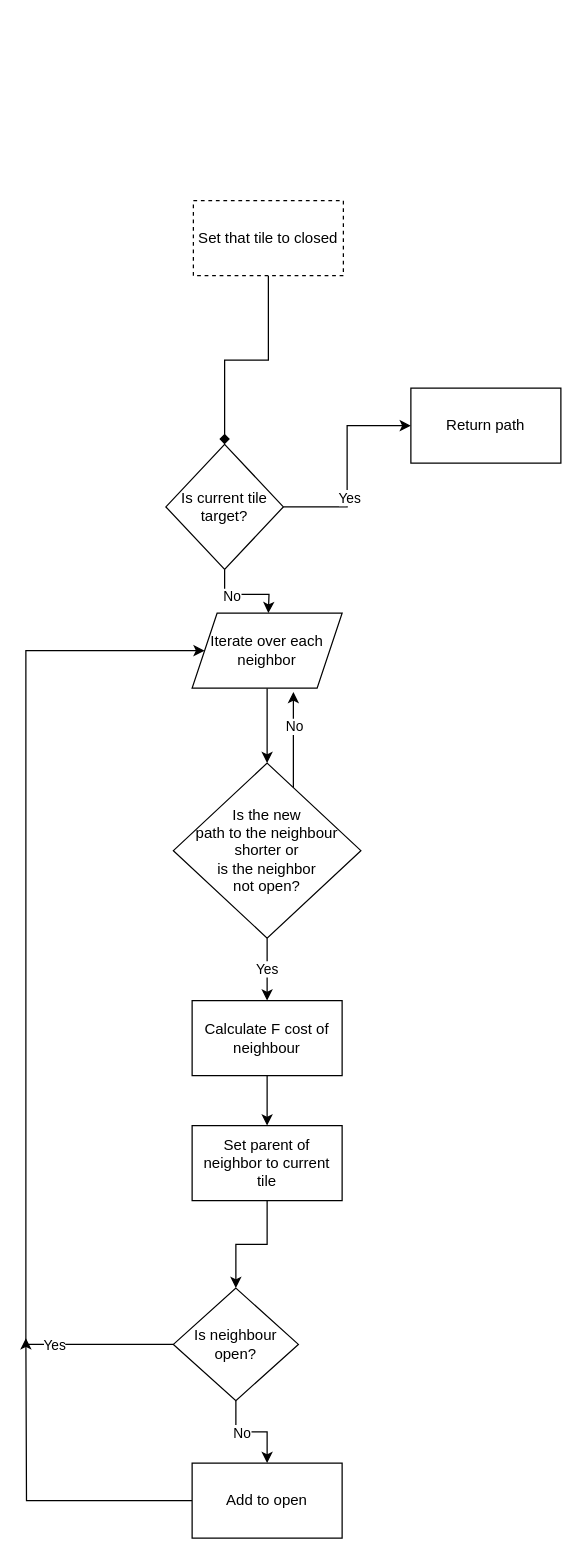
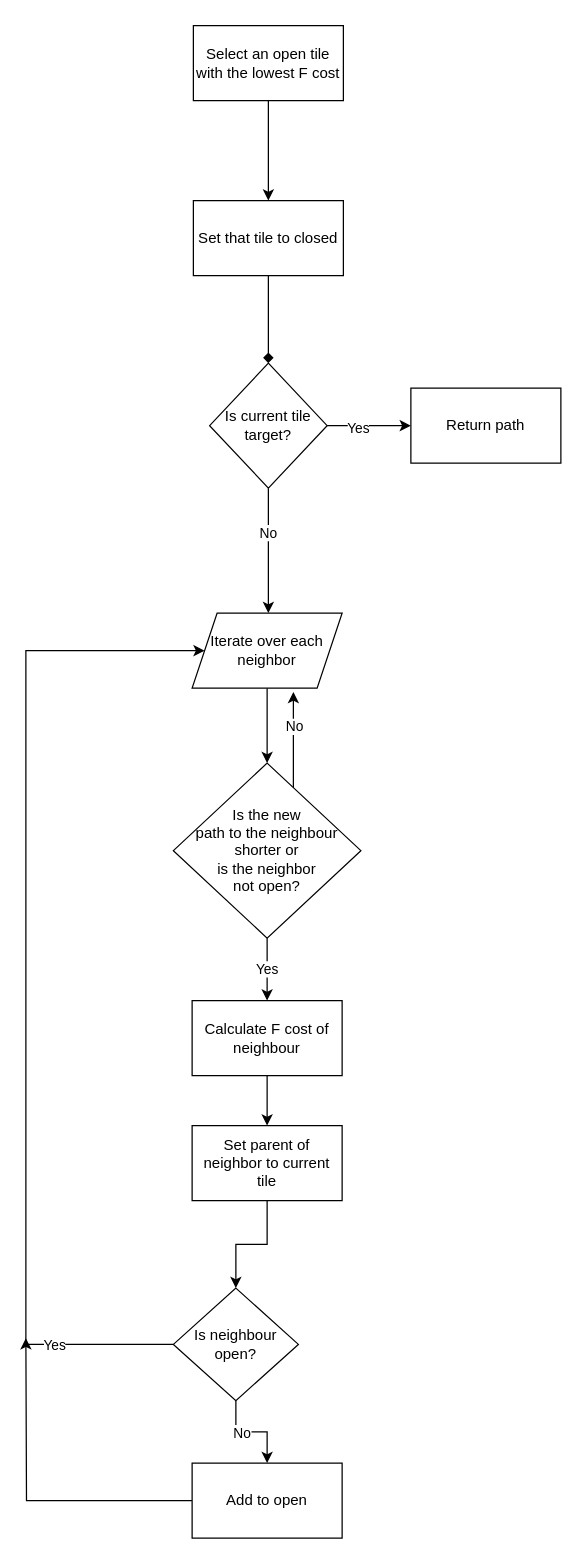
node "Select an open tile with the lowest F cost": added
edge "Select an open tile with the lowest F cost" -> "Set that tile to closed": added
node "Set that tile to closed": style dashed -> solid
node "Is current tile target?": moved (224, 507) -> (268, 426)
